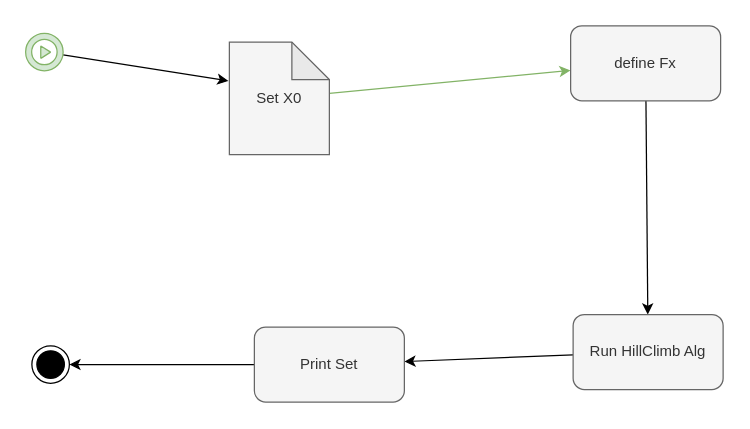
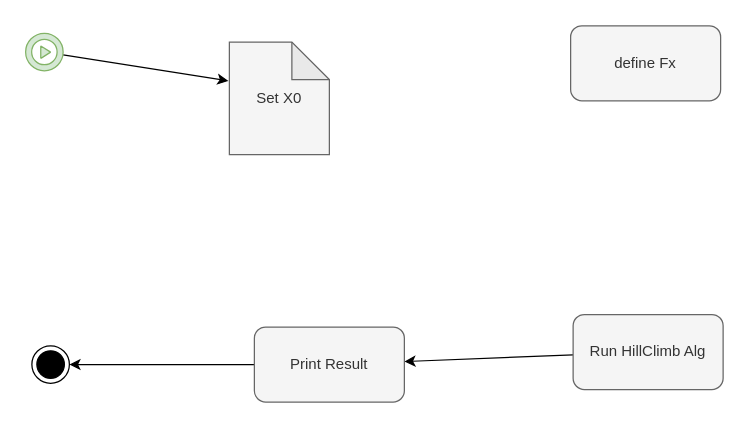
edge "Set X0" -> "define Fx": removed
edge "define Fx" -> "Run HillClimb Alg": removed
node "Print Set": label "Print Set" -> "Print Result"
